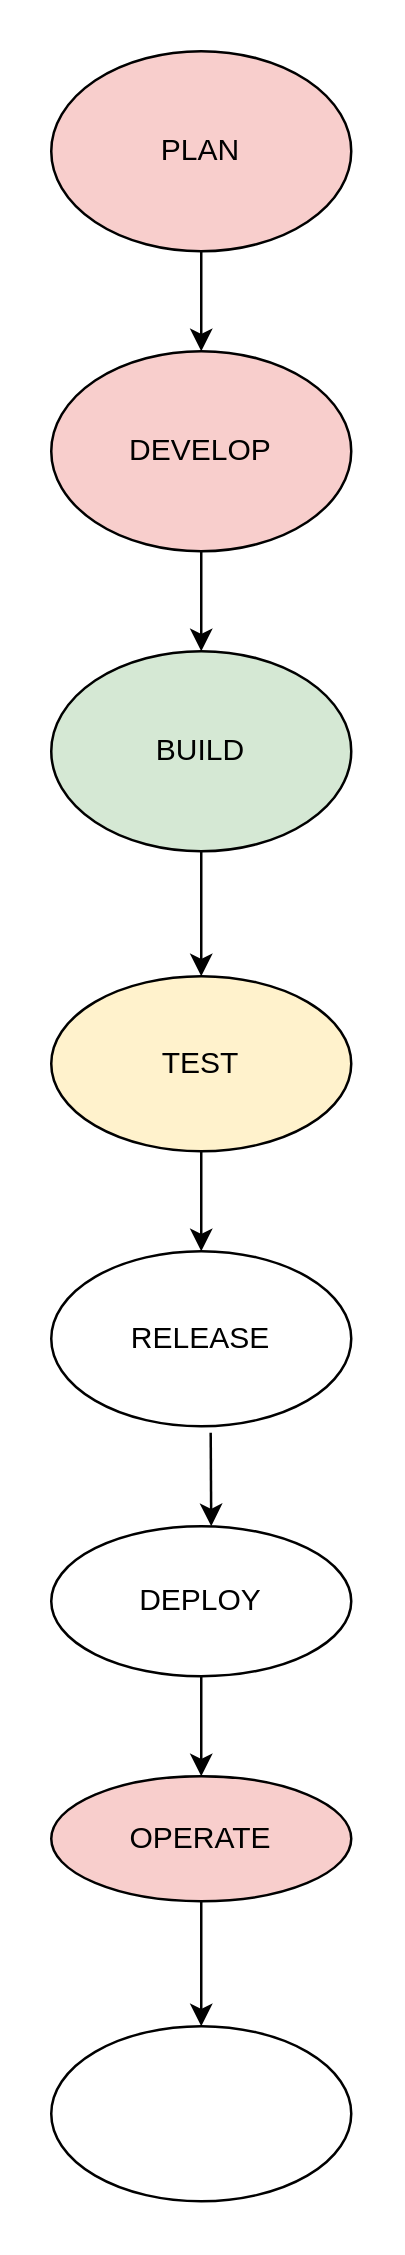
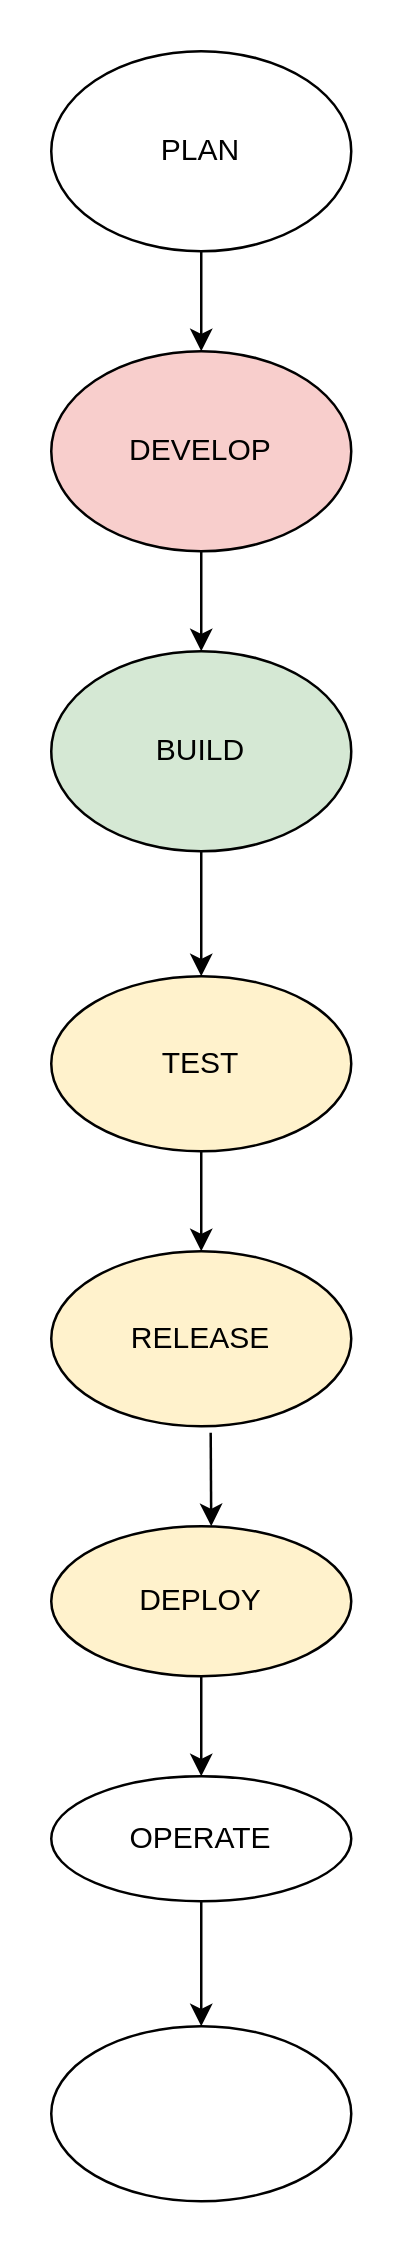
node "PLAN": fillcolor #f8cecc -> #ffffff
node "RELEASE": fillcolor #ffffff -> #fff2cc
node "DEPLOY": fillcolor #ffffff -> #fff2cc
node "OPERATE": fillcolor #f8cecc -> #ffffff
